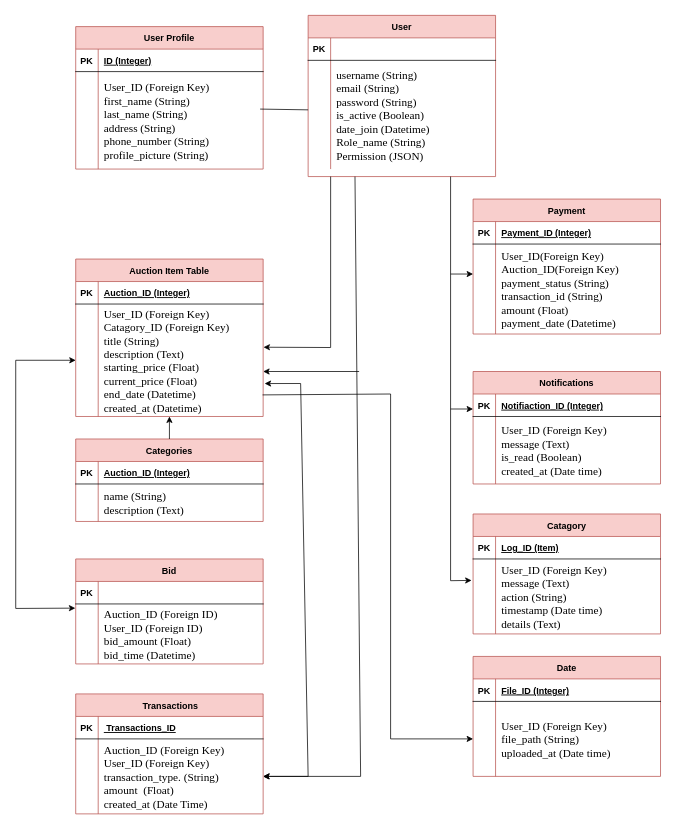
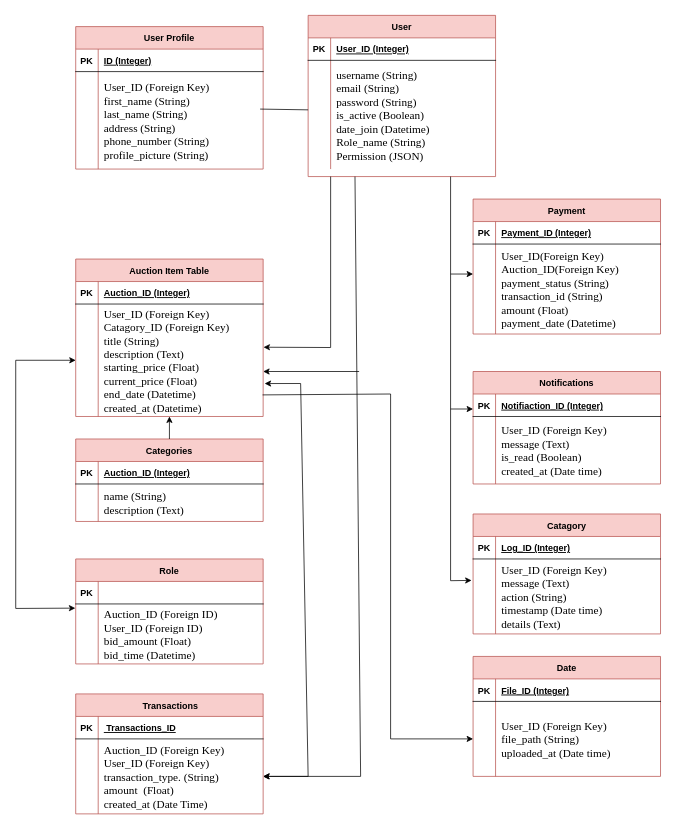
node "User_ID (Integer)": added
node "Log_ID (Item)": label "Log_ID (Item)" -> "Log_ID (Integer)"
node "Bid": label "Bid" -> "Role"
